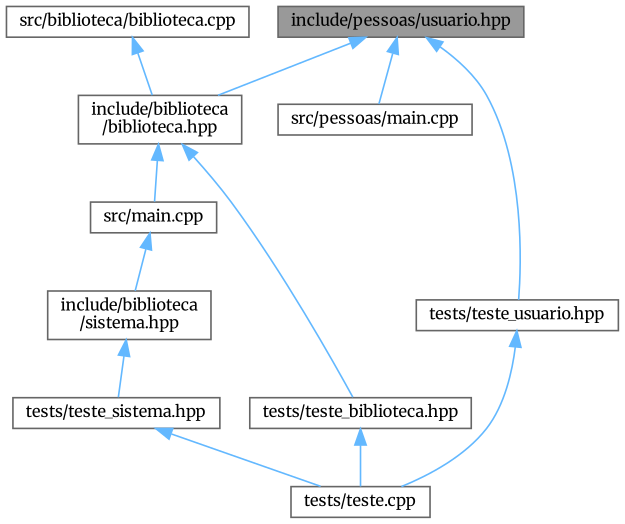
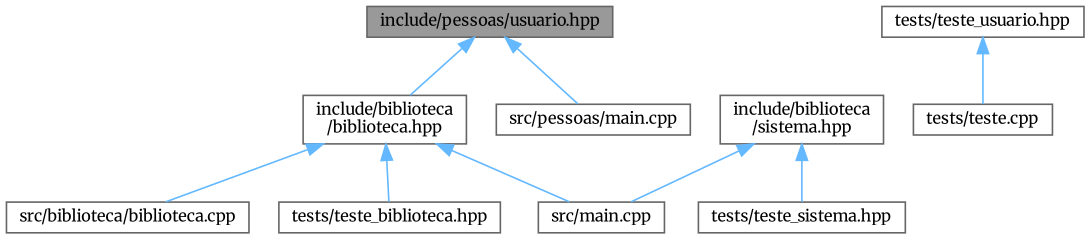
edge "include/biblioteca /biblioteca.hpp" -> "src/biblioteca/biblioteca.cpp": reversed
edge "tests/teste_usuario.hpp" -> "include/pessoas/usuario.hpp": removed
edge "include/biblioteca /sistema.hpp" -> "src/main.cpp": reversed
edge "tests/teste.cpp" -> "tests/teste_sistema.hpp": removed
edge "tests/teste.cpp" -> "tests/teste_biblioteca.hpp": removed
